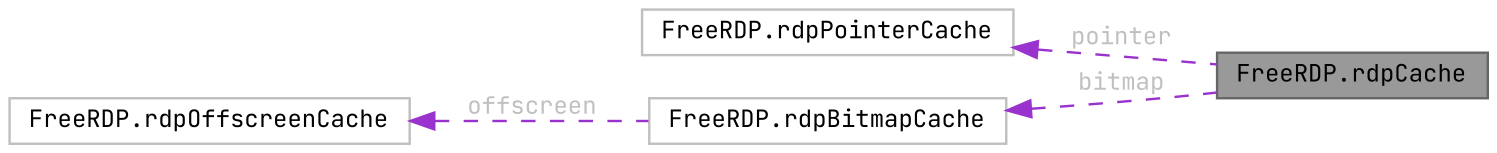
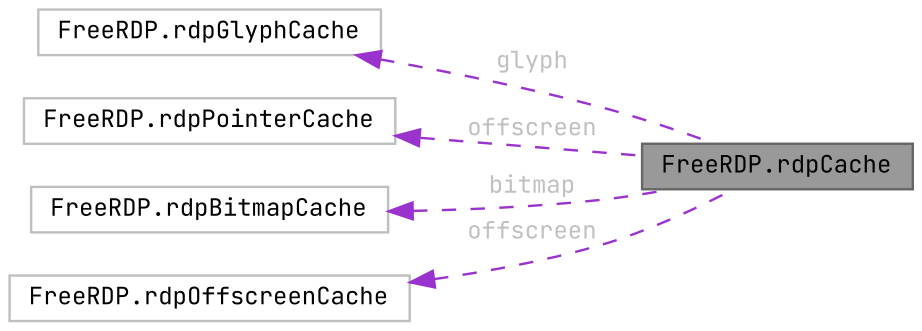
node "FreeRDP.rdpGlyphCache": added
edge "FreeRDP.rdpCache" -> "FreeRDP.rdpPointerCache": label " pointer" -> " offscreen"
edge "FreeRDP.rdpBitmapCache" -> "FreeRDP.rdpOffscreenCache": now "FreeRDP.rdpCache" -> "FreeRDP.rdpOffscreenCache"
